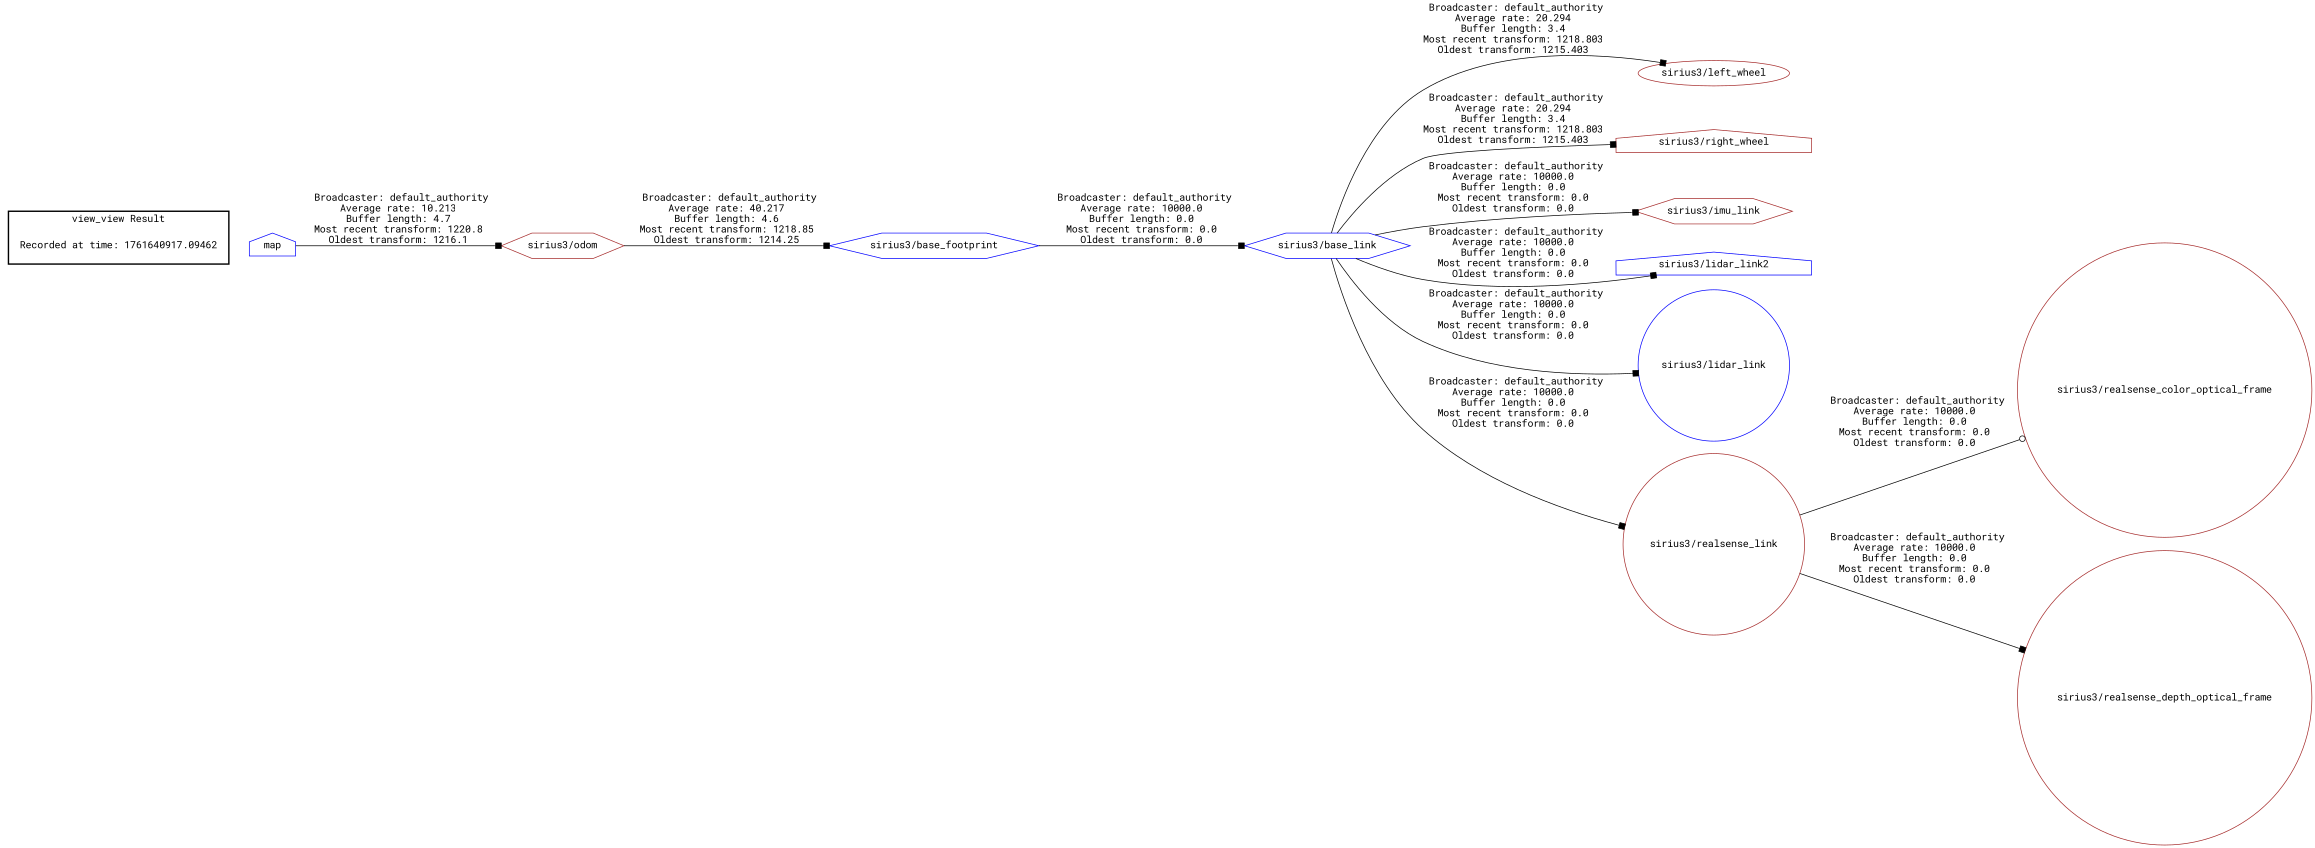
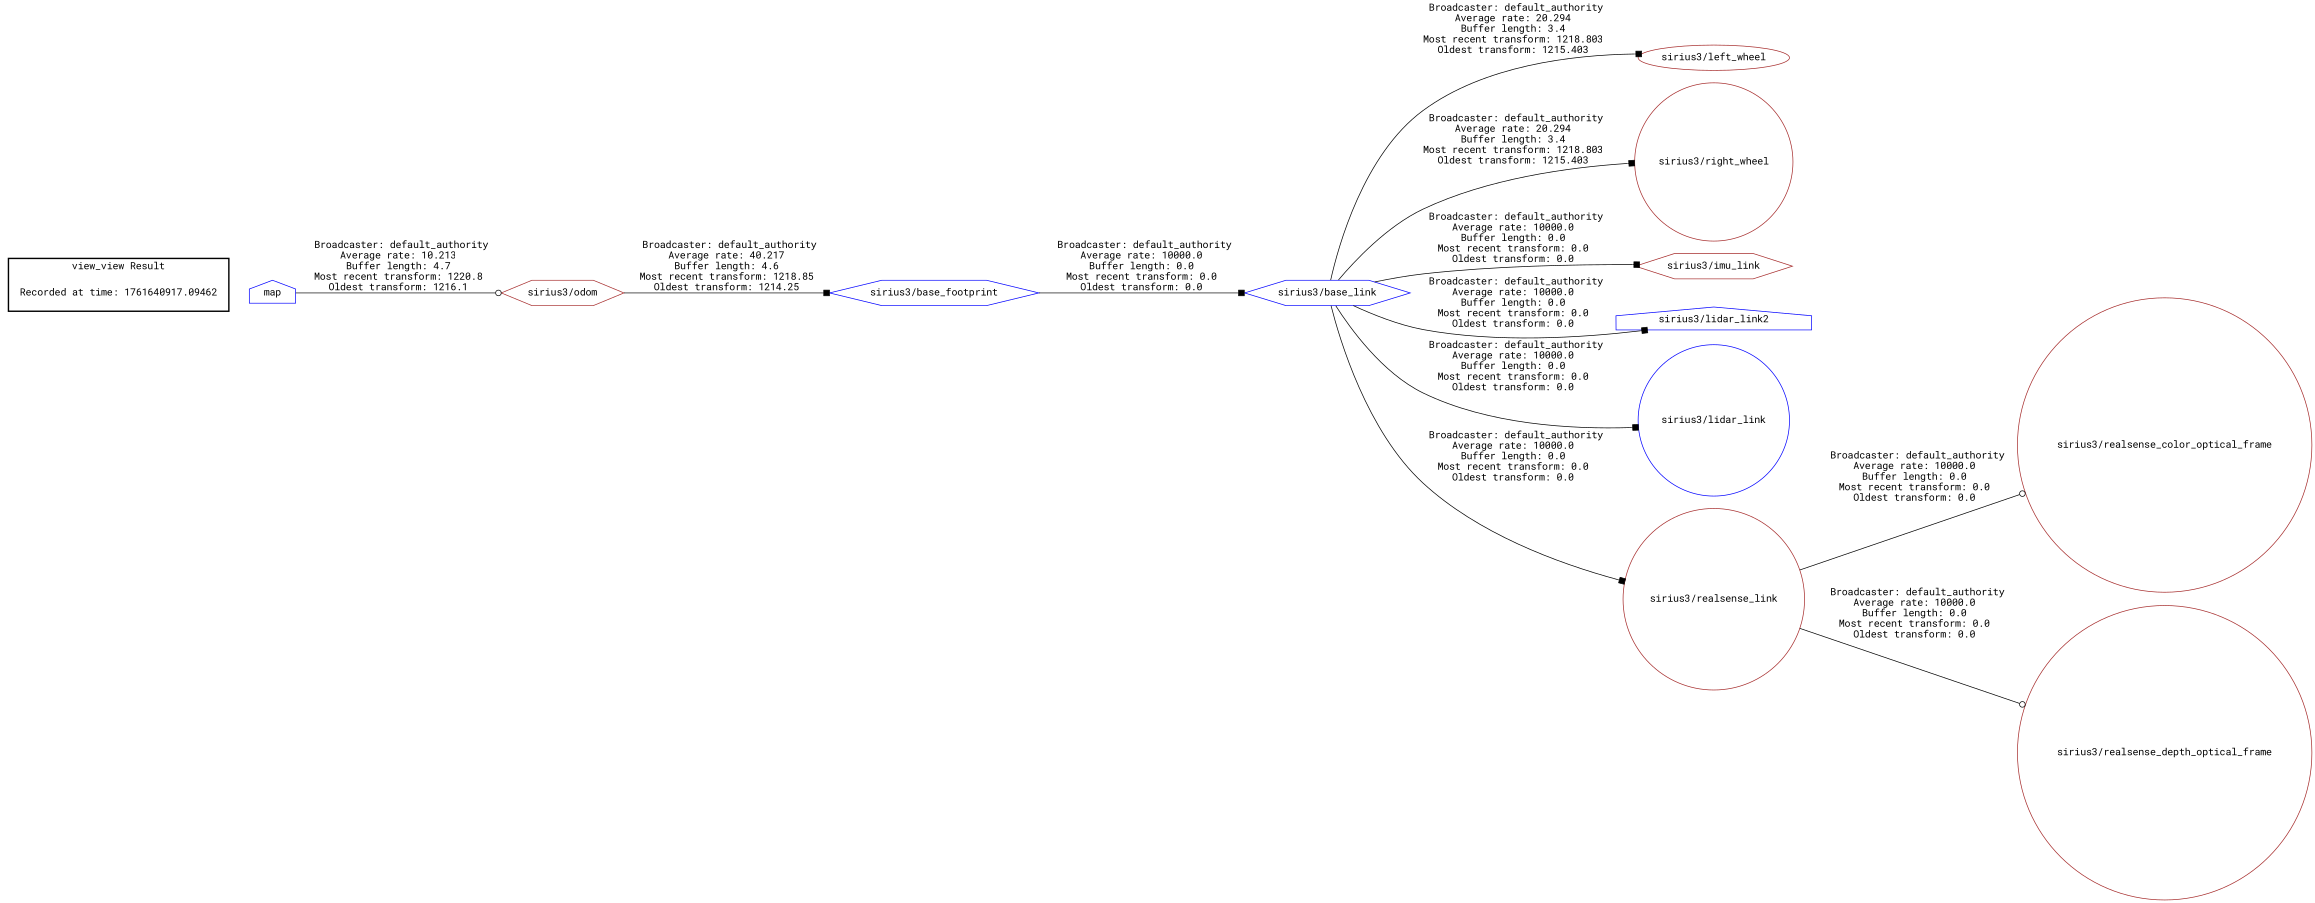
node "sirius3/right_wheel": shape house -> circle
edge "map" -> "sirius3/odom": arrowhead box -> odot
edge "sirius3/realsense_link" -> "sirius3/realsense_depth_optical_frame": arrowhead box -> odot
